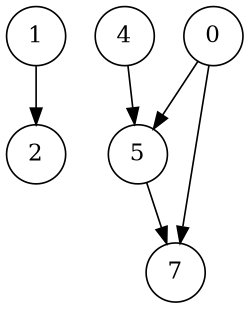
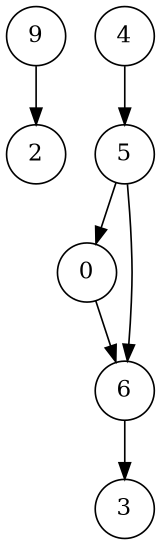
node "1": label "1" -> "9"
edge "0" -> "5": reversed
node "7": label "7" -> "6"
node "3": added
